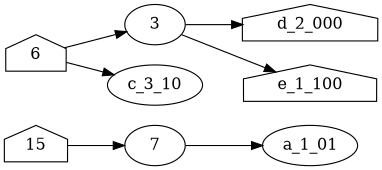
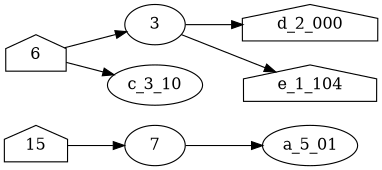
node "e_1_100": label "e_1_100" -> "e_1_104"
node "a_1_01": label "a_1_01" -> "a_5_01"
